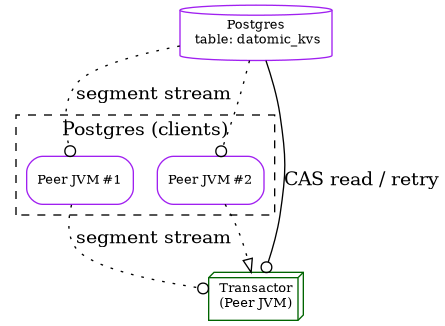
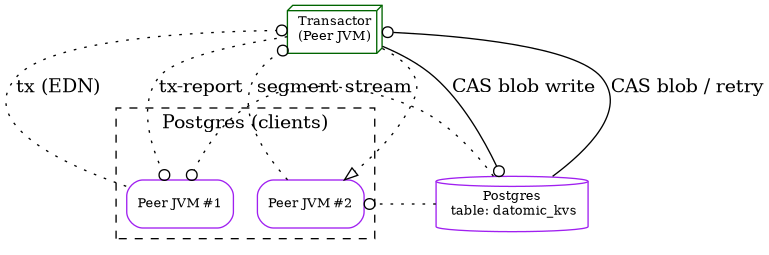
edge "Transactor (Peer JVM)" -> "Peer JVM #1": added, label "tx-report"
edge "Transactor (Peer JVM)" -> "Postgres table: datomic_kvs": added, label "CAS blob write"
edge "Transactor (Peer JVM)" -> "Peer JVM #2": added
edge "Postgres table: datomic_kvs" -> "Transactor (Peer JVM)": label "CAS read / retry" -> "CAS blob / retry"
edge "Peer JVM #2" -> "Transactor (Peer JVM)": arrowhead onormal -> odot
edge "Peer JVM #1" -> "Transactor (Peer JVM)": label "segment stream" -> "tx (EDN)"
